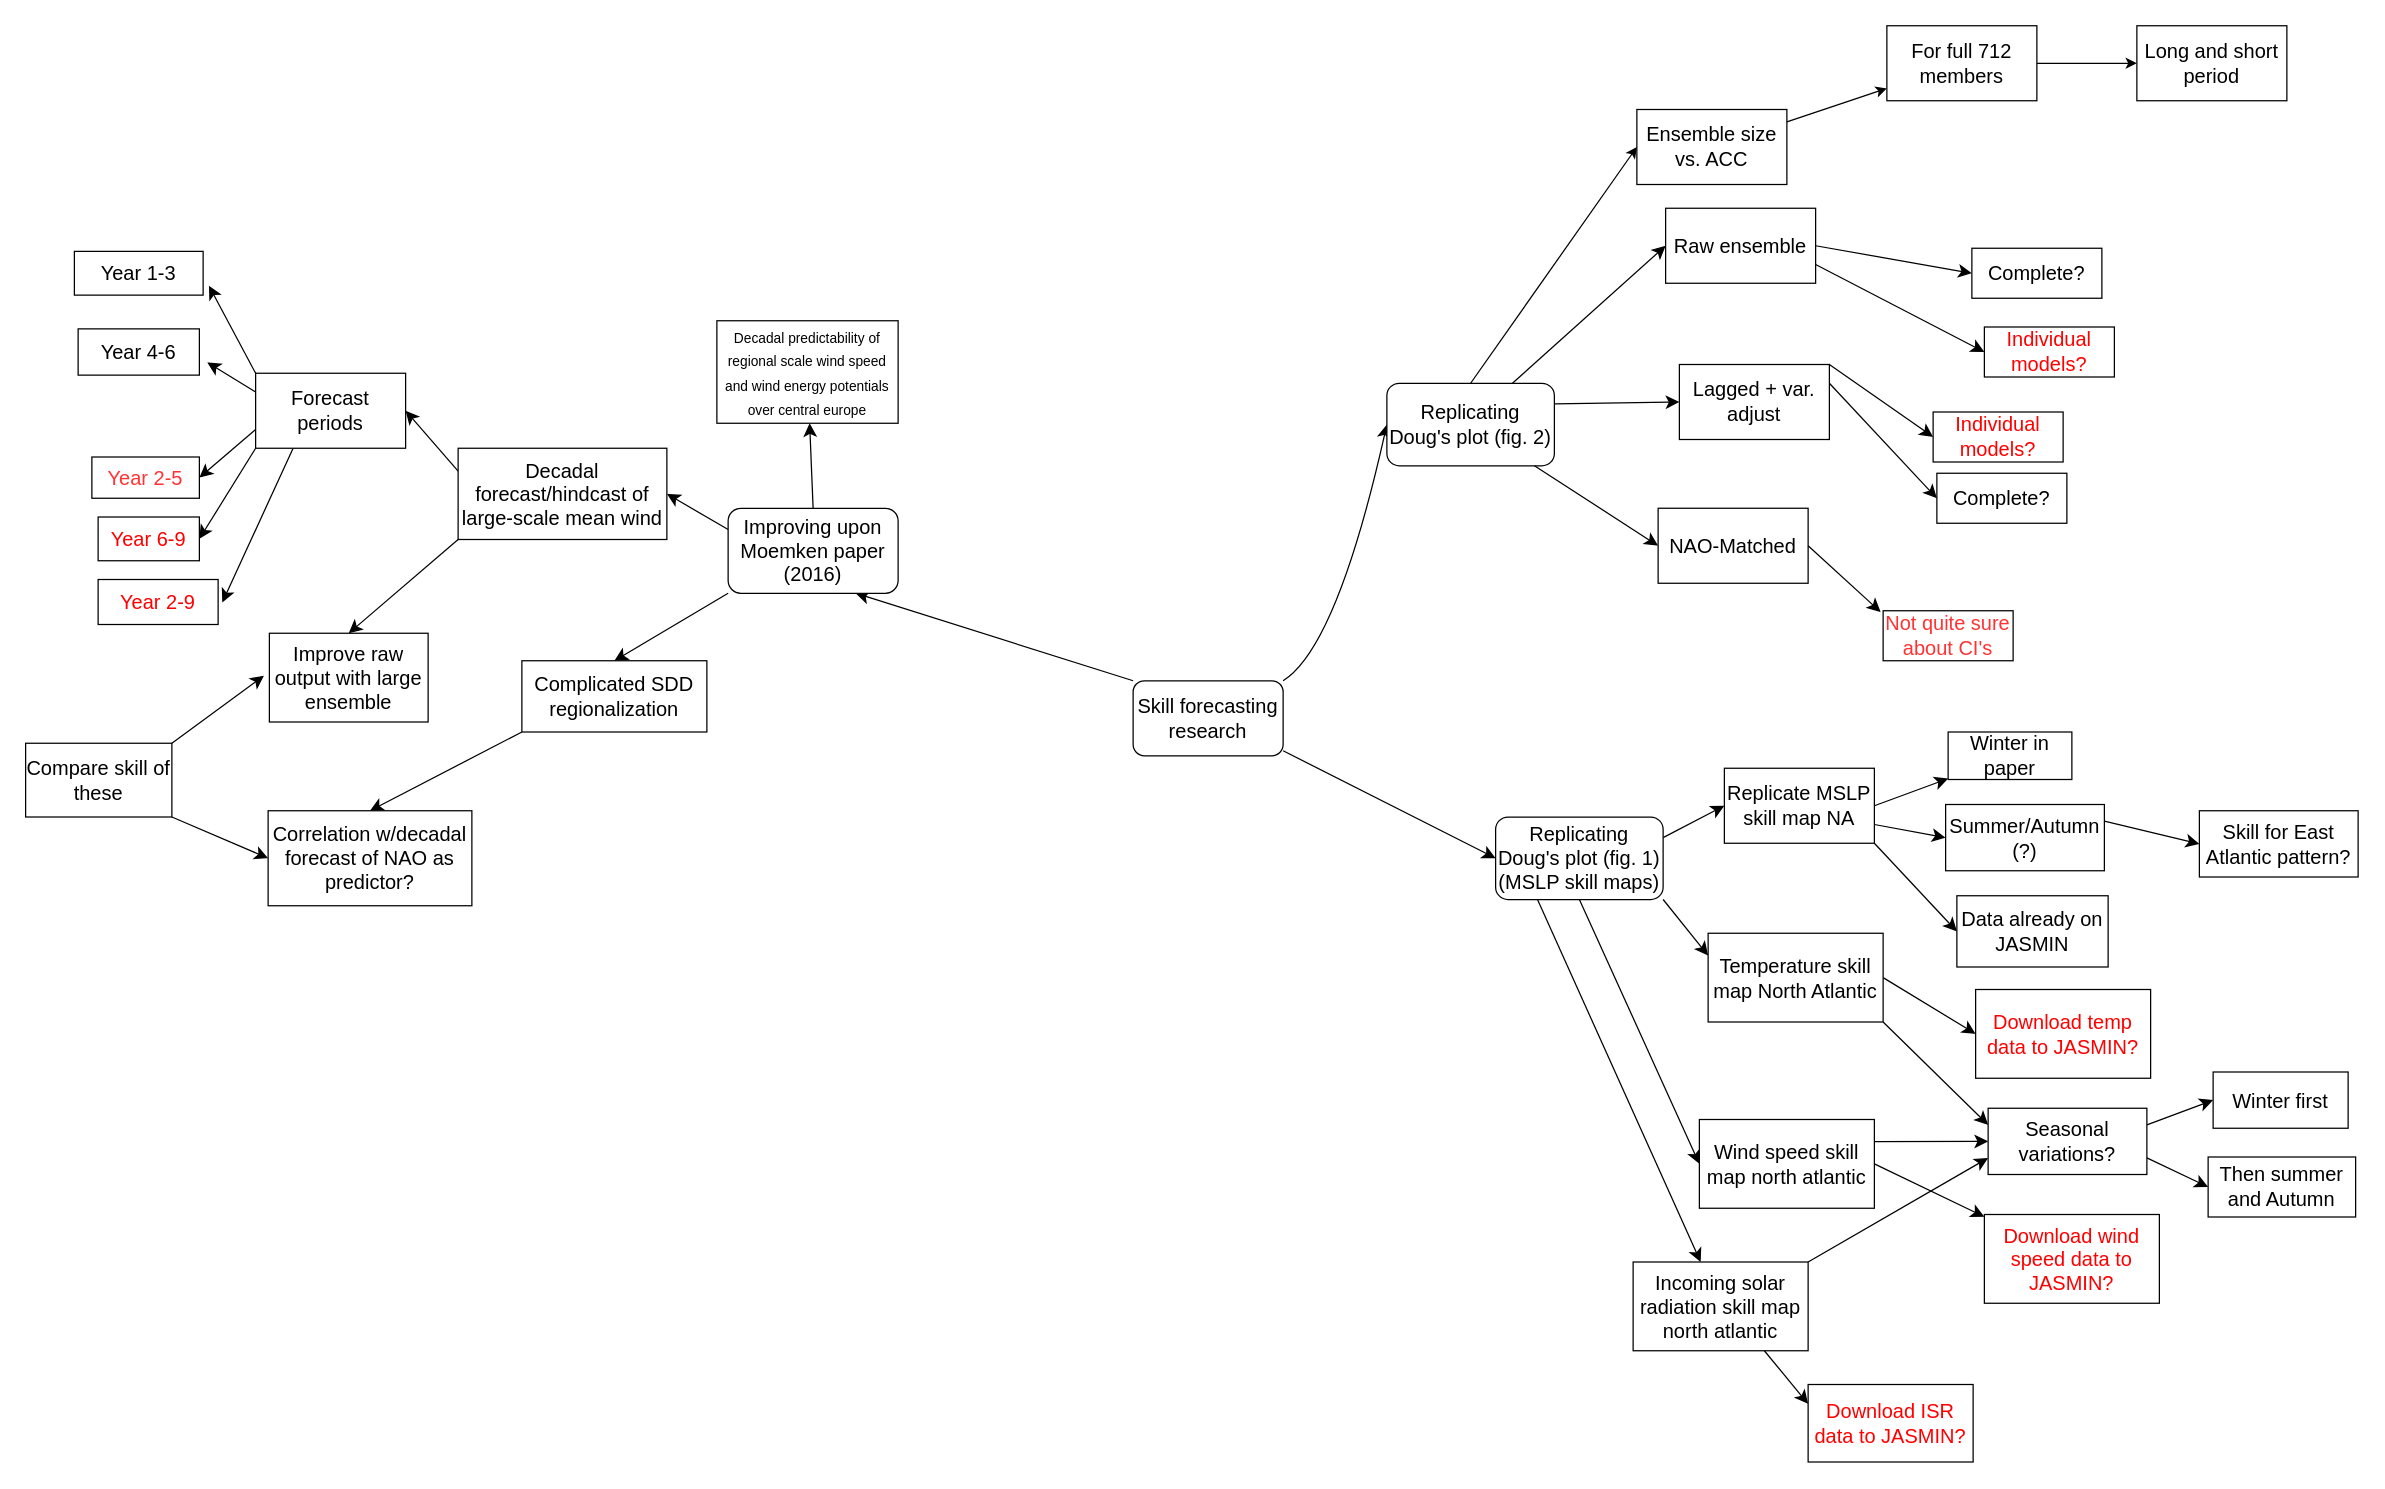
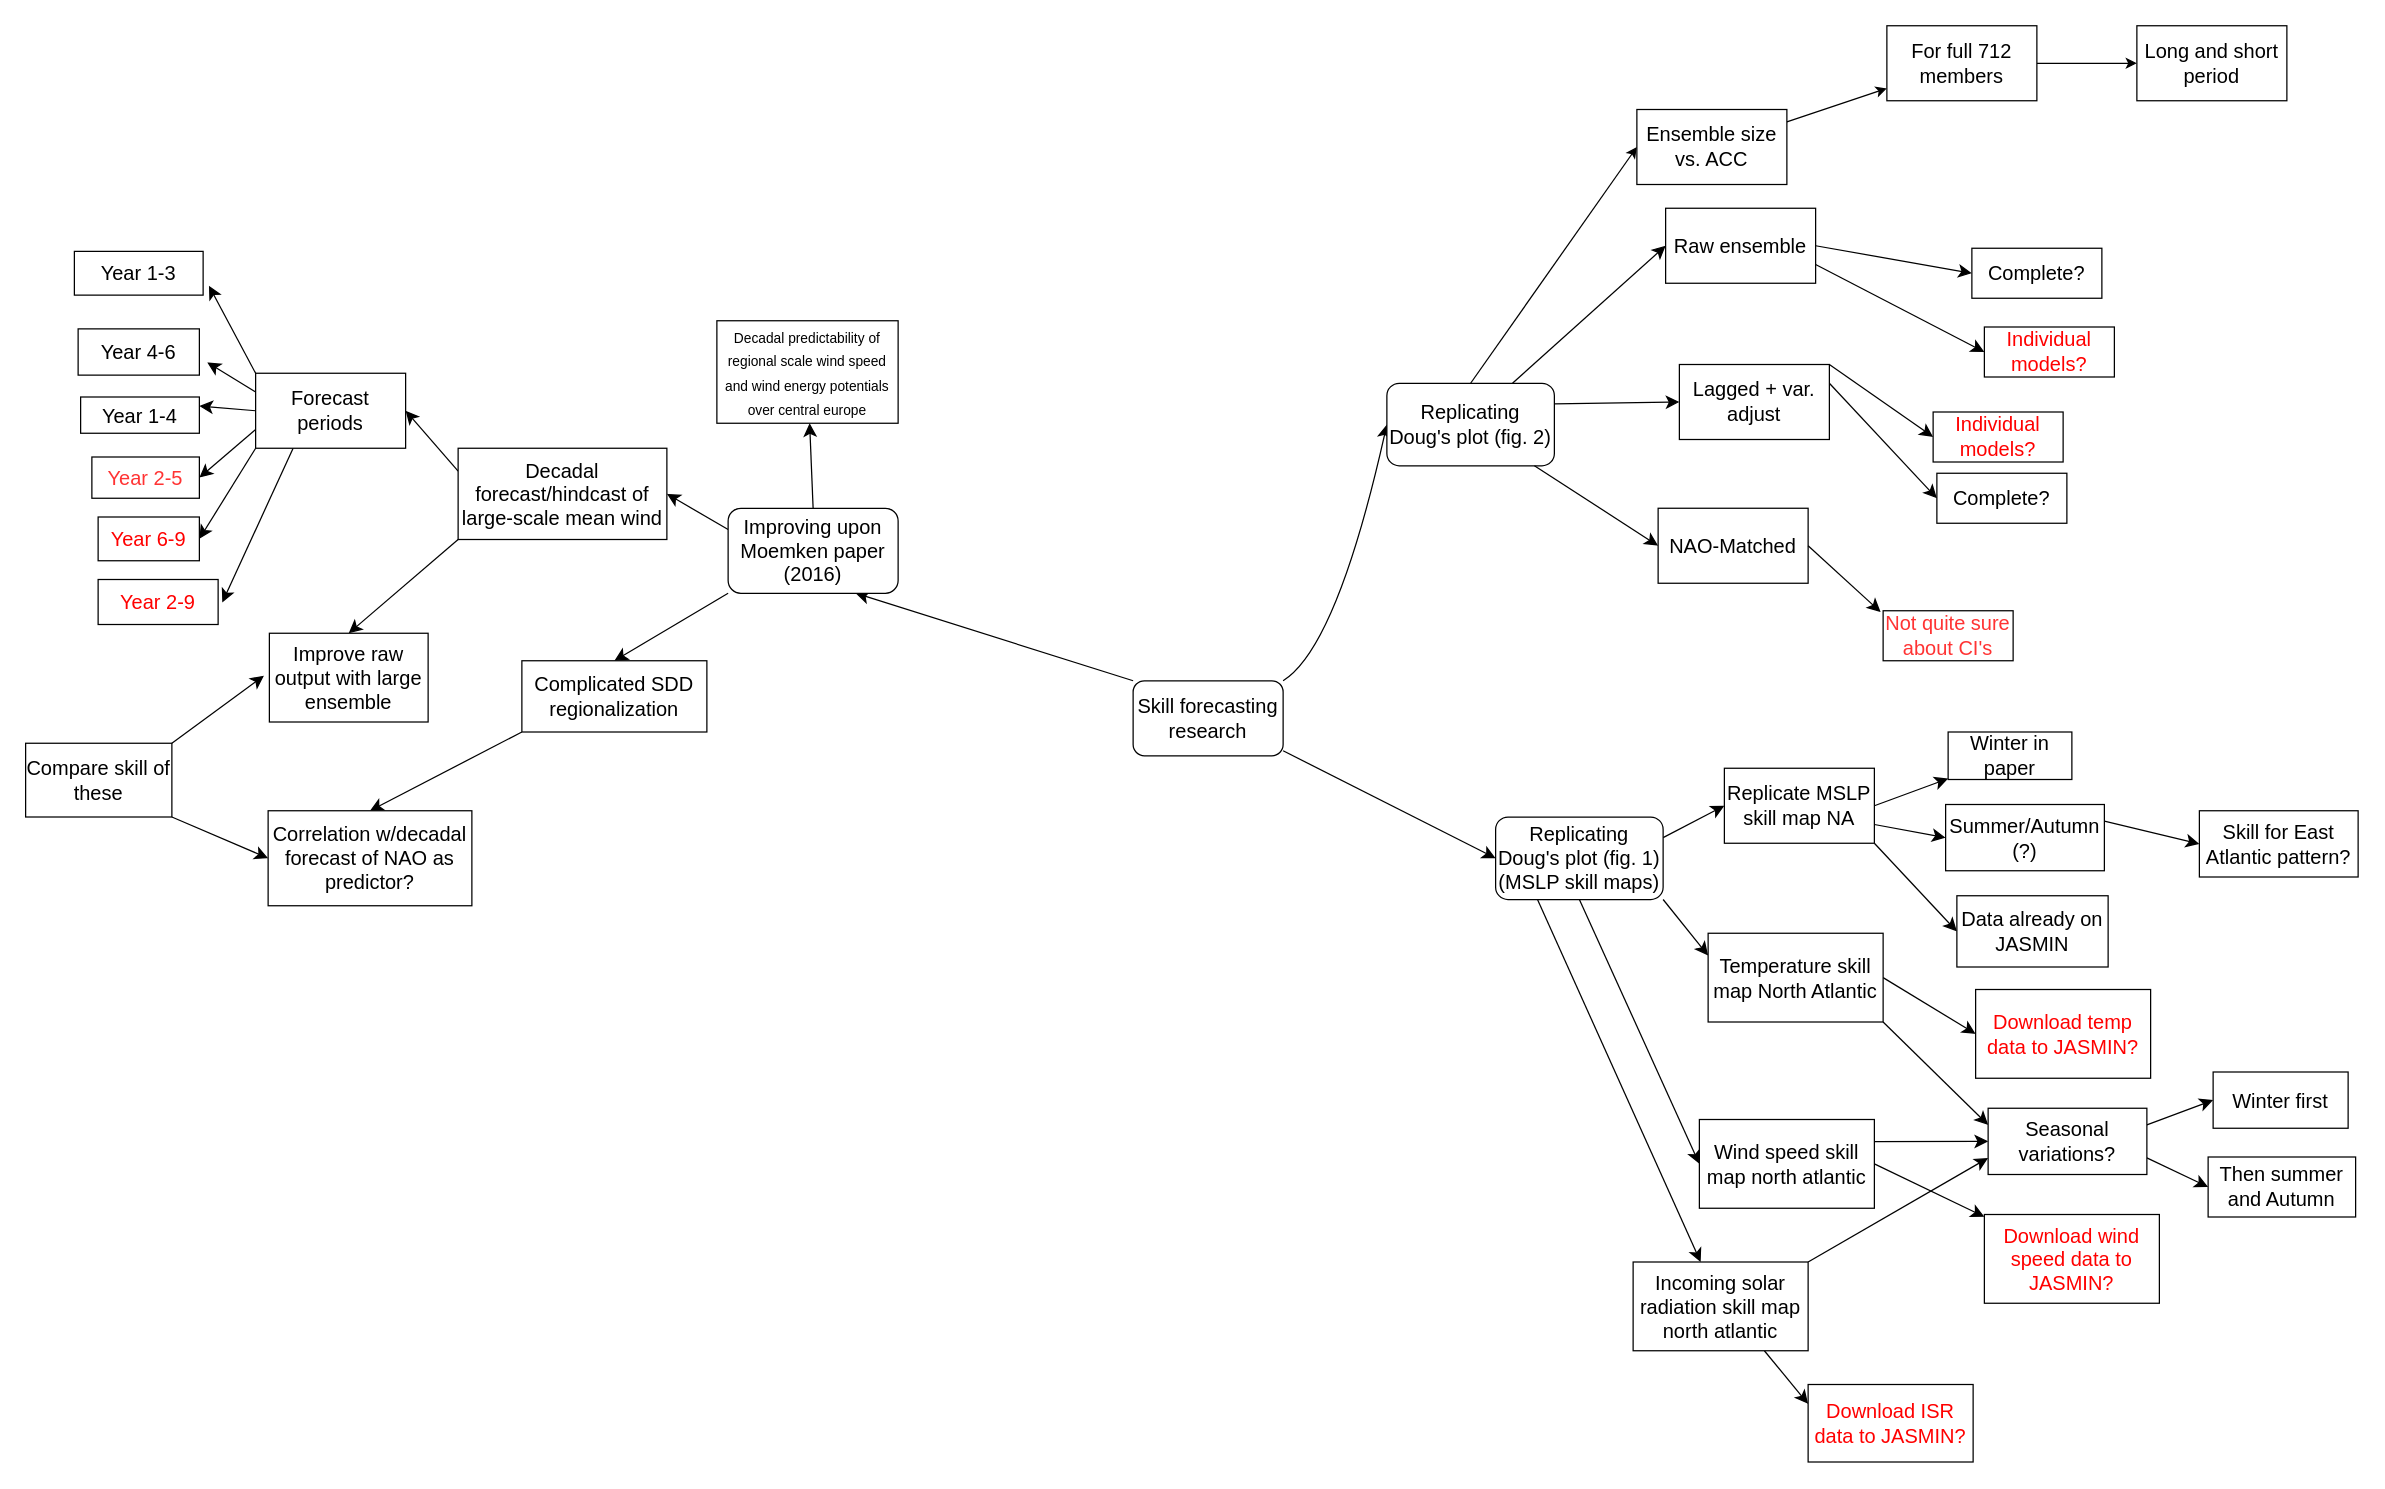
edge "Forecast periods" -> "Year 1-4": added
node "Year 1-4": added
